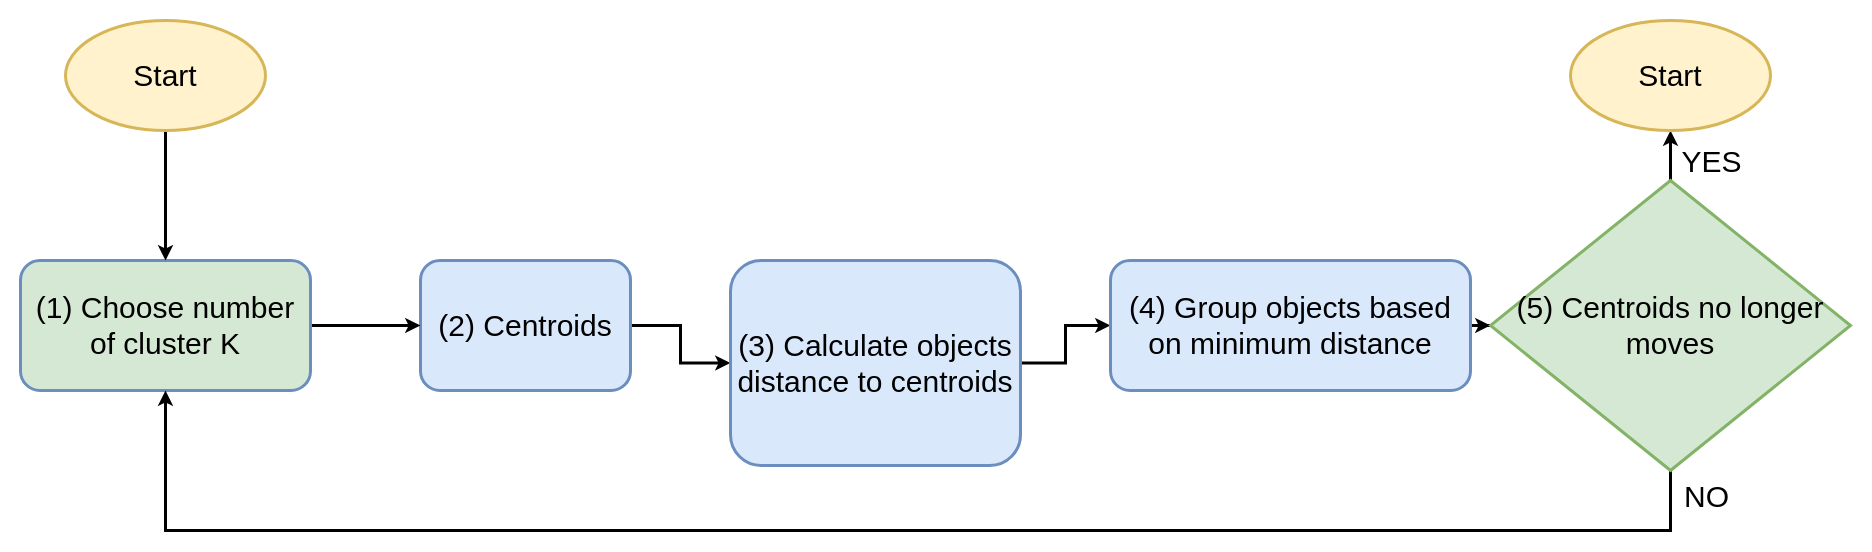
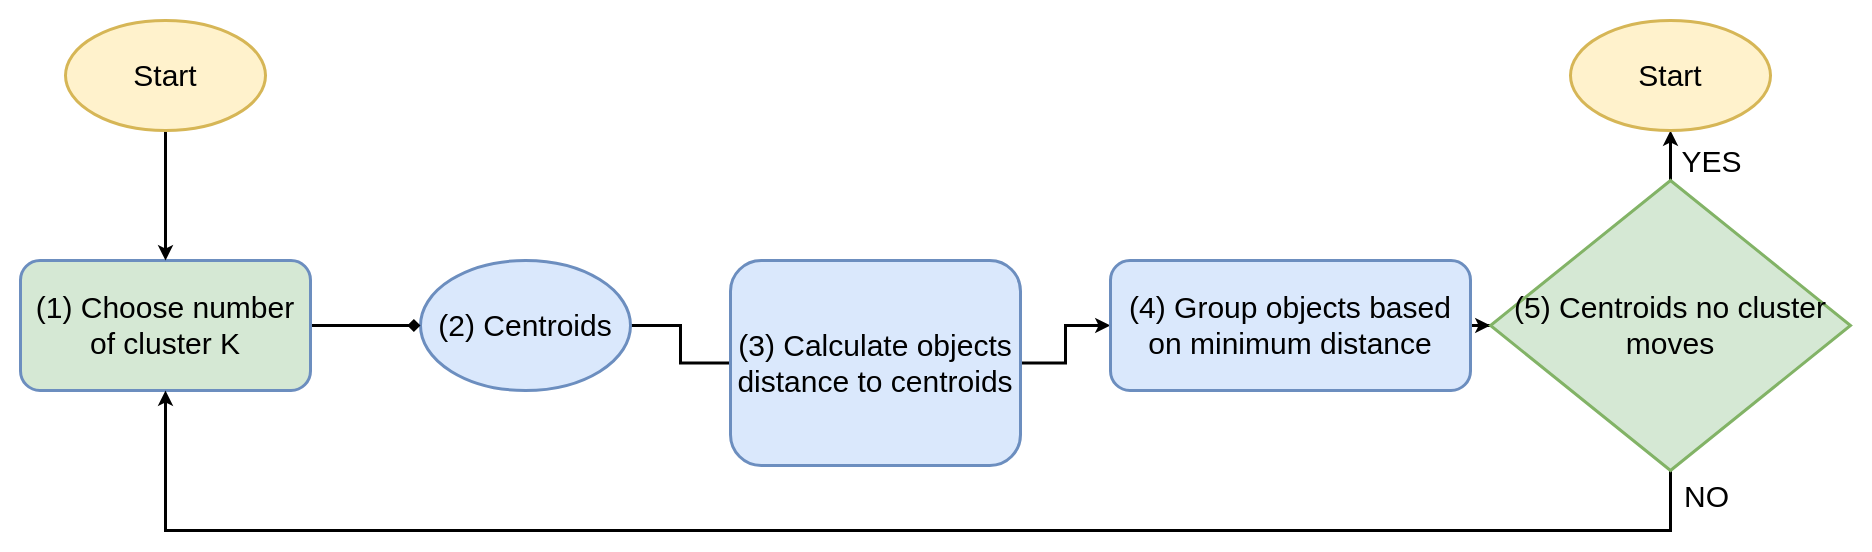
edge "(1) Choose number of cluster K" -> "(2) Centroids": arrowhead classic -> diamond
node "(2) Centroids": shape rounded rectangle -> ellipse
node "(5) Centroids no longer moves": label "(5) Centroids no longer moves" -> "(5) Centroids no cluster moves"
edge "(2) Centroids" -> "(3) Calculate objects distance to centroids": arrowhead classic -> none
